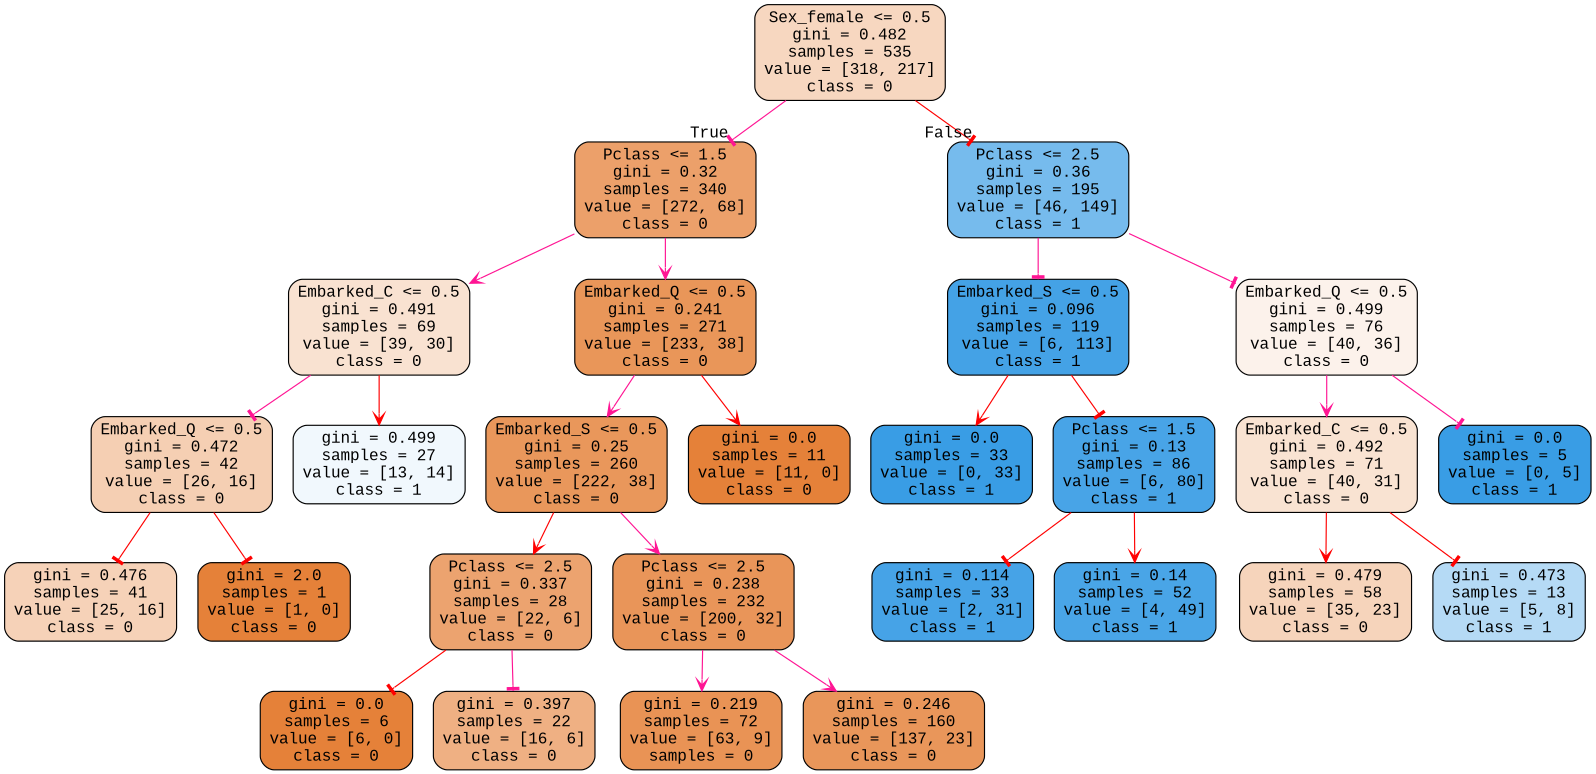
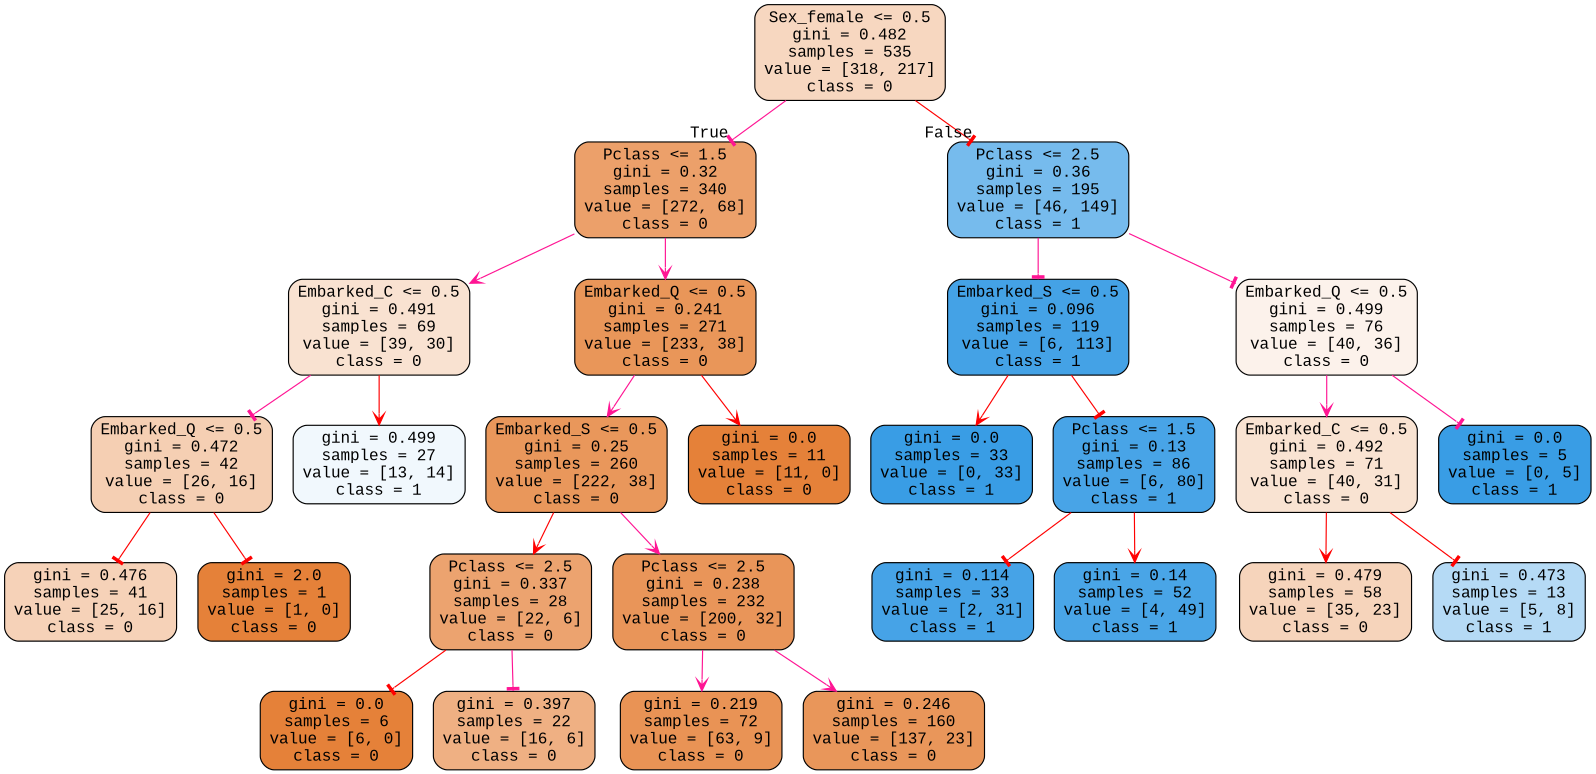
node "gini = 0.219 samples = 72 value = [63, 9] samples = 0": label "gini = 0.219 samples = 72 value = [63, 9] samples = 0" -> "gini = 0.219 samples = 72 value = [63, 9] class = 0"
